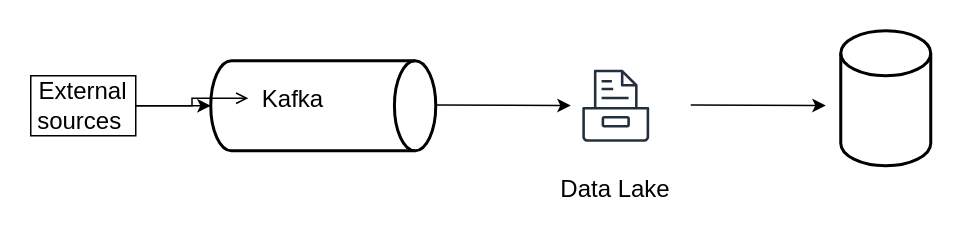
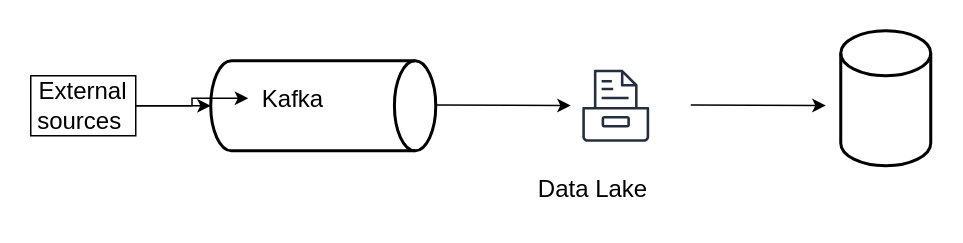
edge "External sources" -> "Kafka": arrowhead open -> classic
node "Data Lake": moved (616, 188) -> (593, 188)
